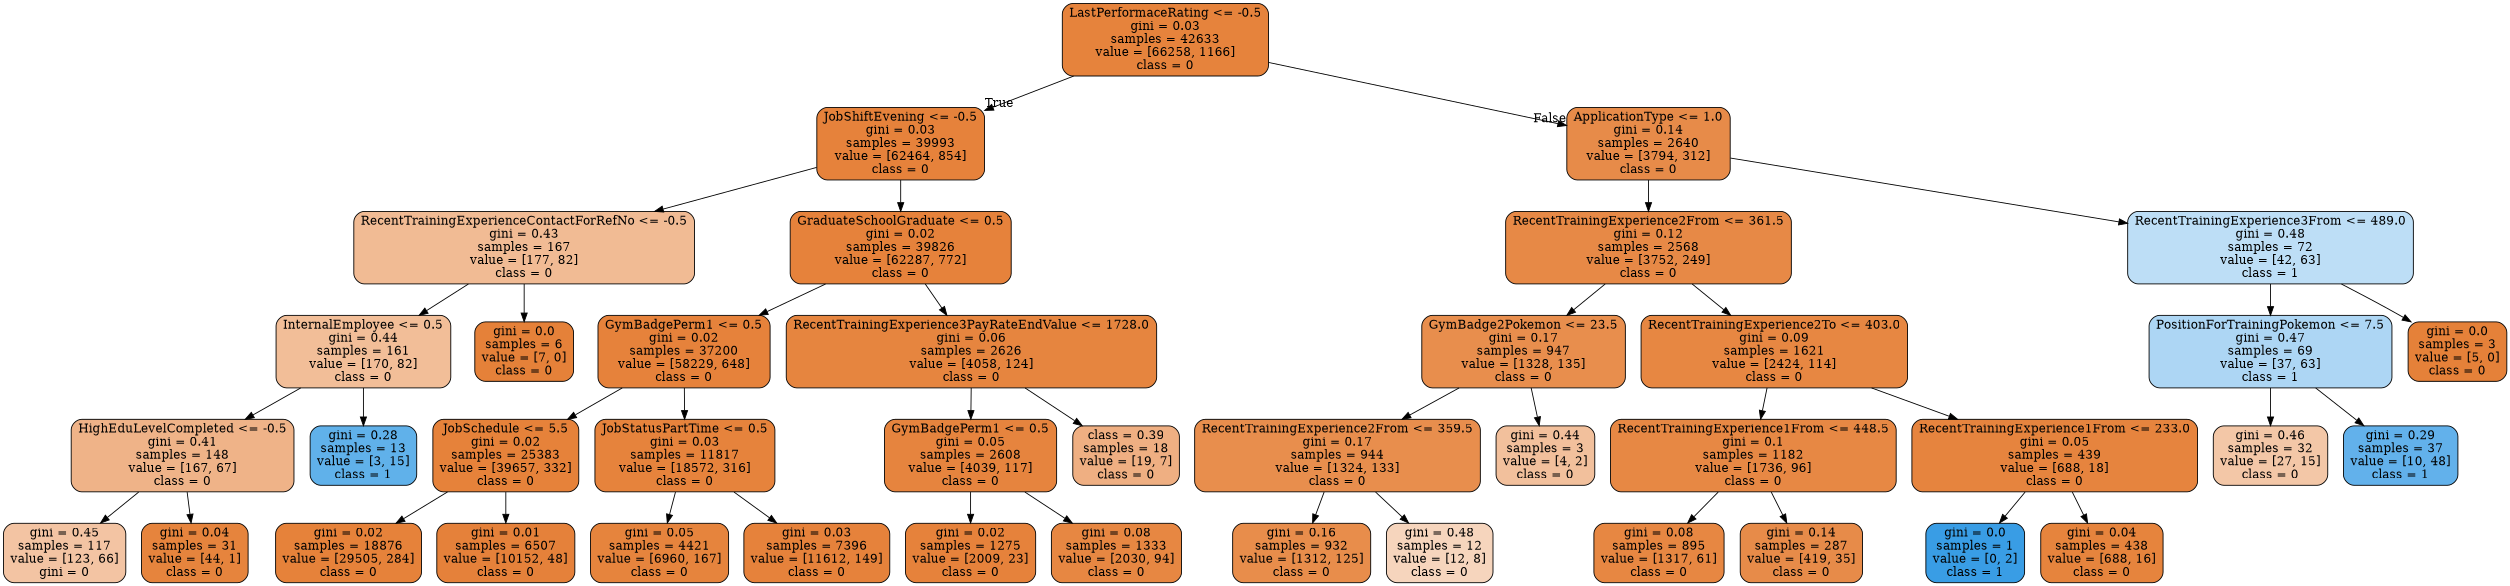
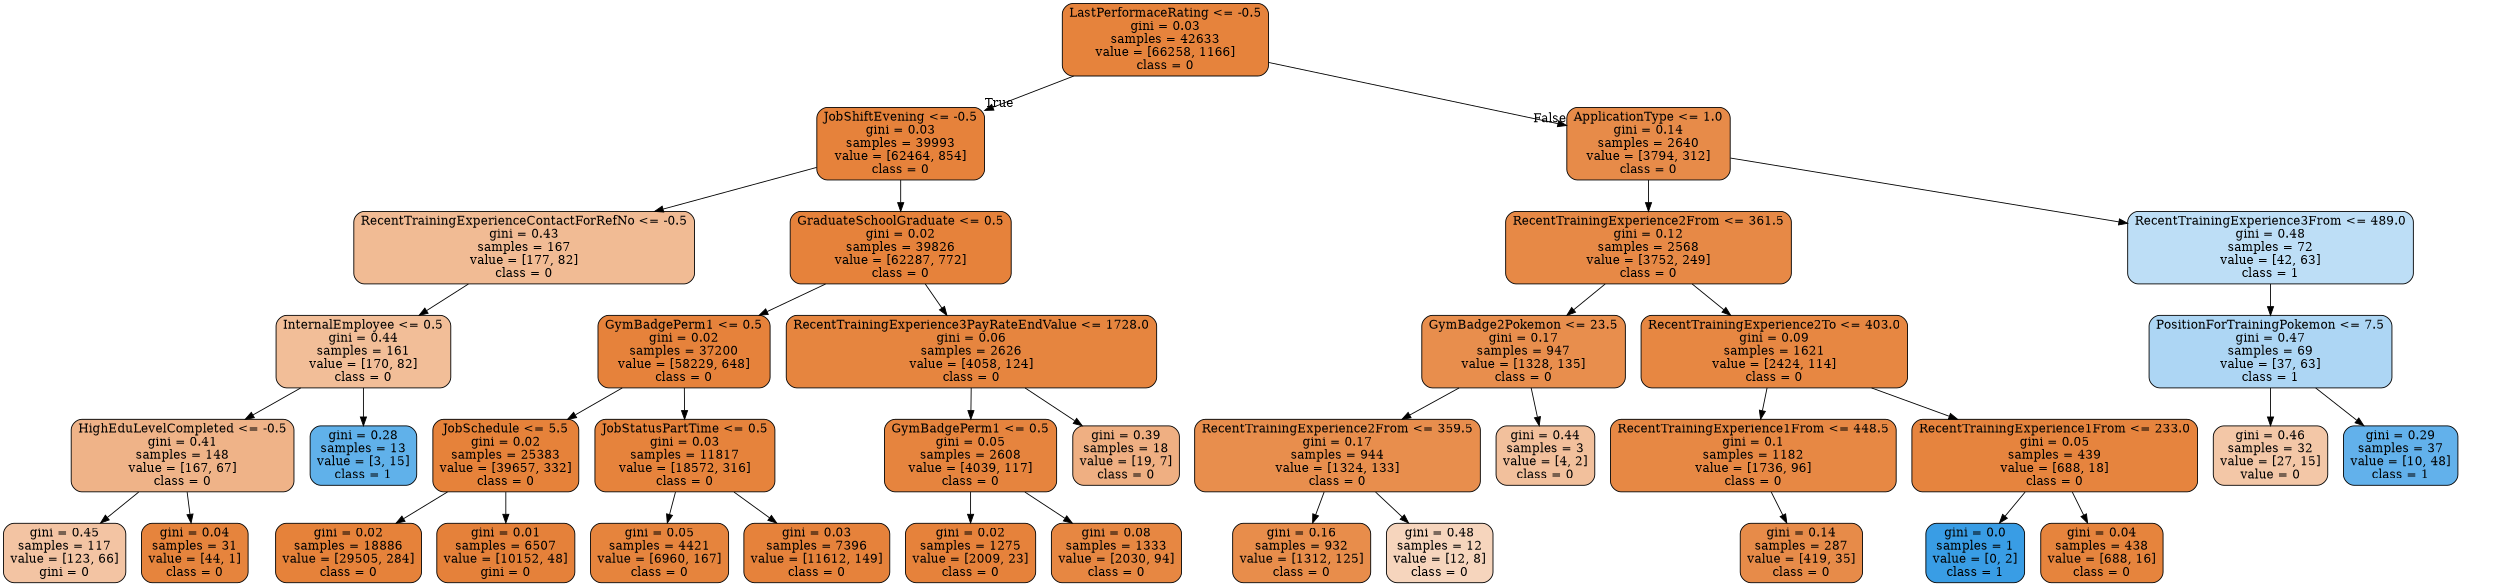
node "gini = 0.0 samples = 6 value = [7, 0] class = 0": removed
node "gini = 0.0 samples = 3 value = [5, 0] class = 0": removed
node "class = 0.39 samples = 18 value = [19, 7] class = 0": label "class = 0.39 samples = 18 value = [19, 7] class = 0" -> "gini = 0.39 samples = 18 value = [19, 7] class = 0"
node "gini = 0.46 samples = 32 value = [27, 15] class = 0": label "gini = 0.46 samples = 32 value = [27, 15] class = 0" -> "gini = 0.46 samples = 32 value = [27, 15] value = 0"
node "gini = 0.02 samples = 18876 value = [29505, 284] class = 0": label "gini = 0.02 samples = 18876 value = [29505, 284] class = 0" -> "gini = 0.02 samples = 18886 value = [29505, 284] class = 0"
node "gini = 0.01 samples = 6507 value = [10152, 48] class = 0": label "gini = 0.01 samples = 6507 value = [10152, 48] class = 0" -> "gini = 0.01 samples = 6507 value = [10152, 48] gini = 0"
node "gini = 0.08 samples = 895 value = [1317, 61] class = 0": removed
